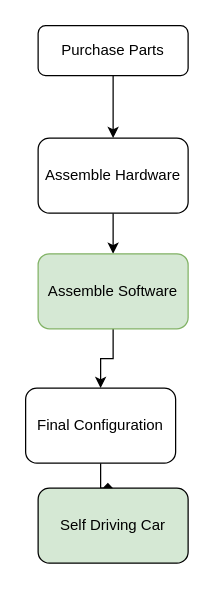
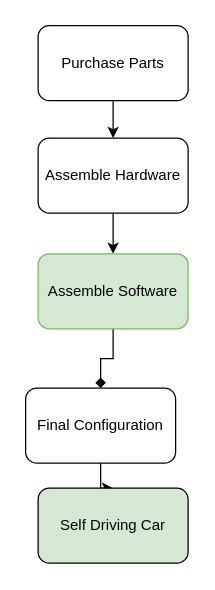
node "Purchase Parts": size 150x50 -> 150x75
edge "Assemble Software" -> "Final Configuration": arrowhead classic -> diamond
edge "Final Configuration" -> "Self Driving Car": arrowhead diamond -> classic
